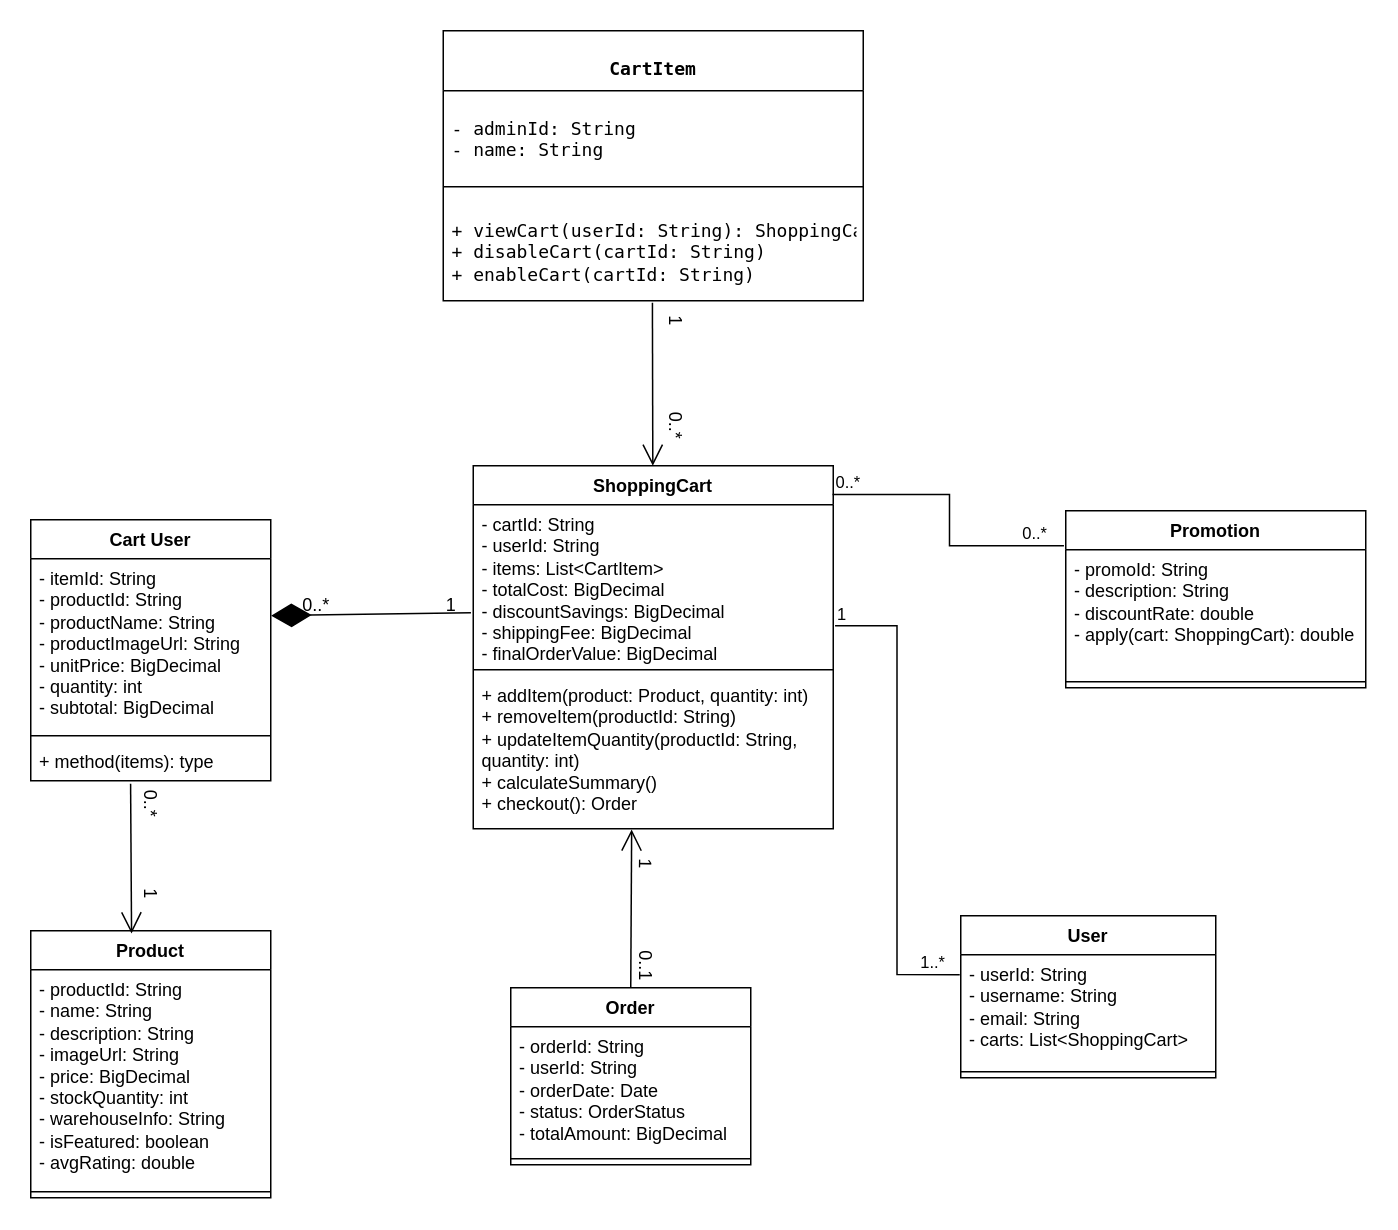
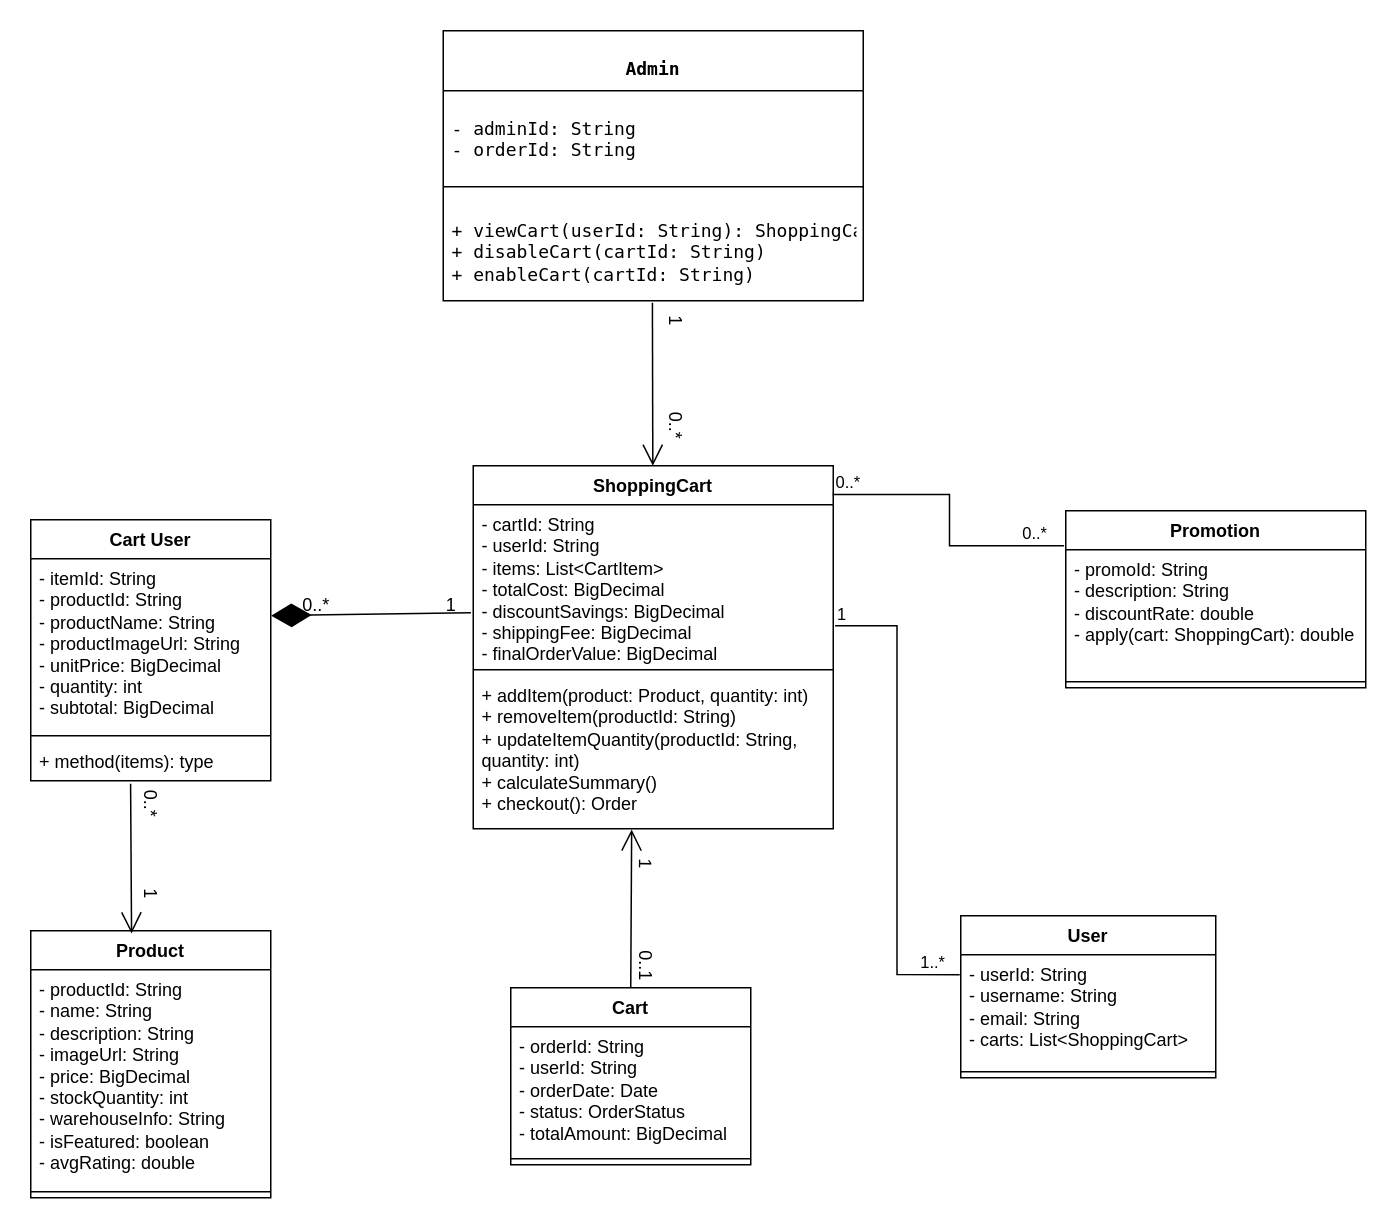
node "CartItem": label "CartItem" -> "Admin"
node "- adminId: String - name: String": label "- adminId: String - name: String" -> "- adminId: String - orderId: String"
node "Order": label "Order" -> "Cart"
